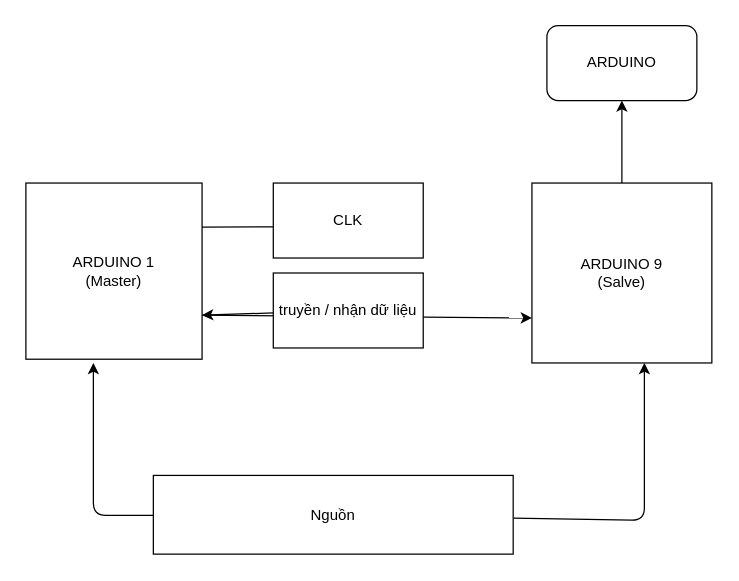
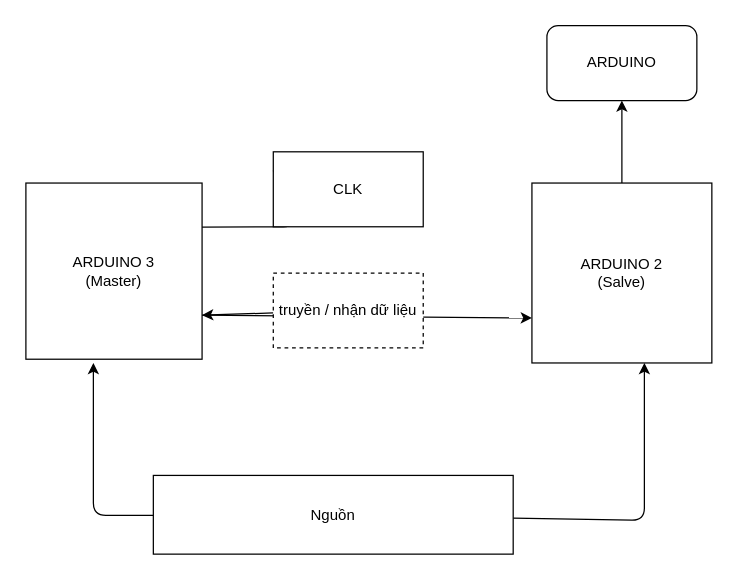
node "CLK": moved (348, 221) -> (348, 189)
node "ARDUINO 1 (Master)": label "ARDUINO 1 (Master)" -> "ARDUINO 3 (Master)"
node "ARDUINO 9 (Salve)": label "ARDUINO 9 (Salve)" -> "ARDUINO 2 (Salve)"
node "truyền / nhận dữ liệu": style solid -> dashed
